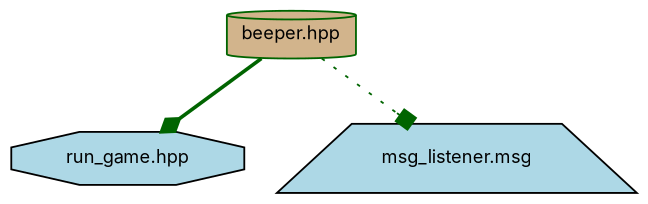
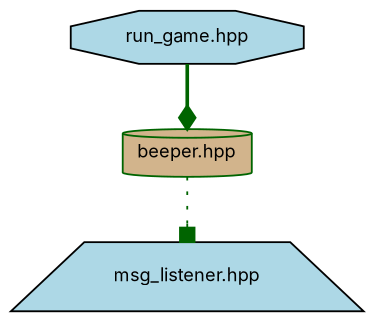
edge "beeper.hpp" -> "run_game.hpp": reversed
node "msg_listener.msg": label "msg_listener.msg" -> "msg_listener.hpp"
